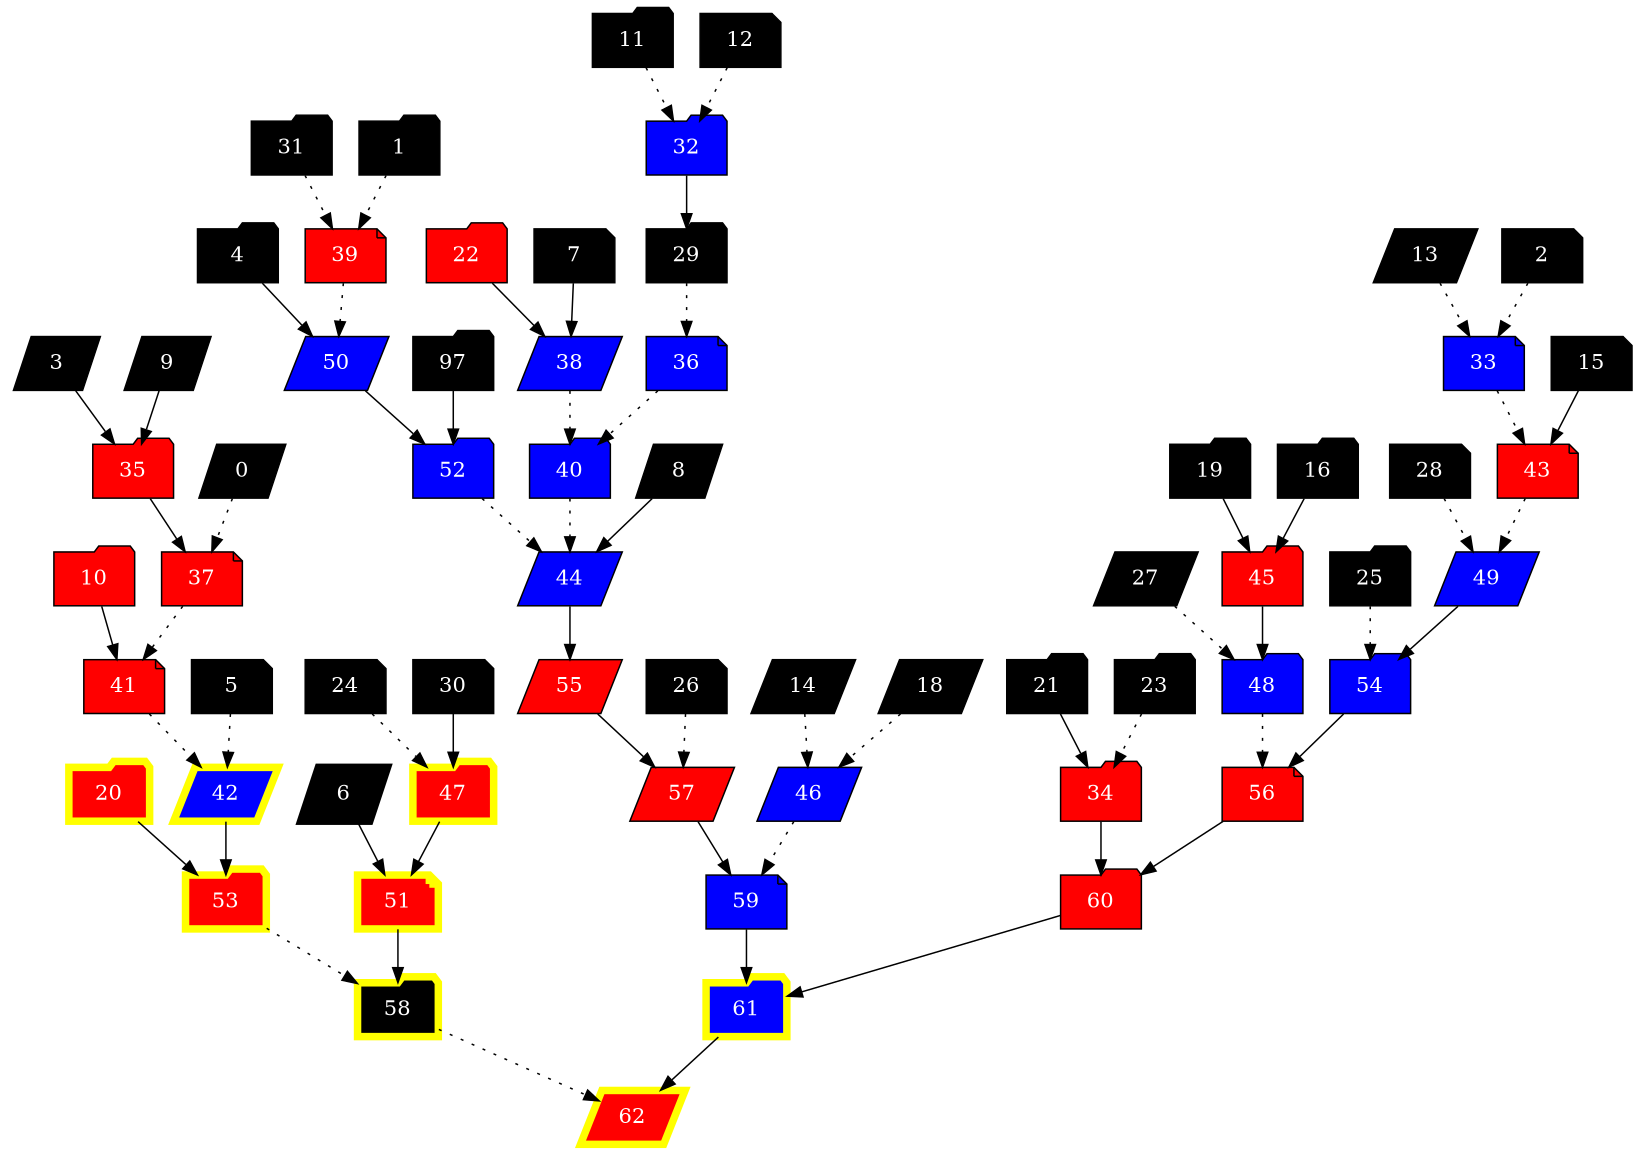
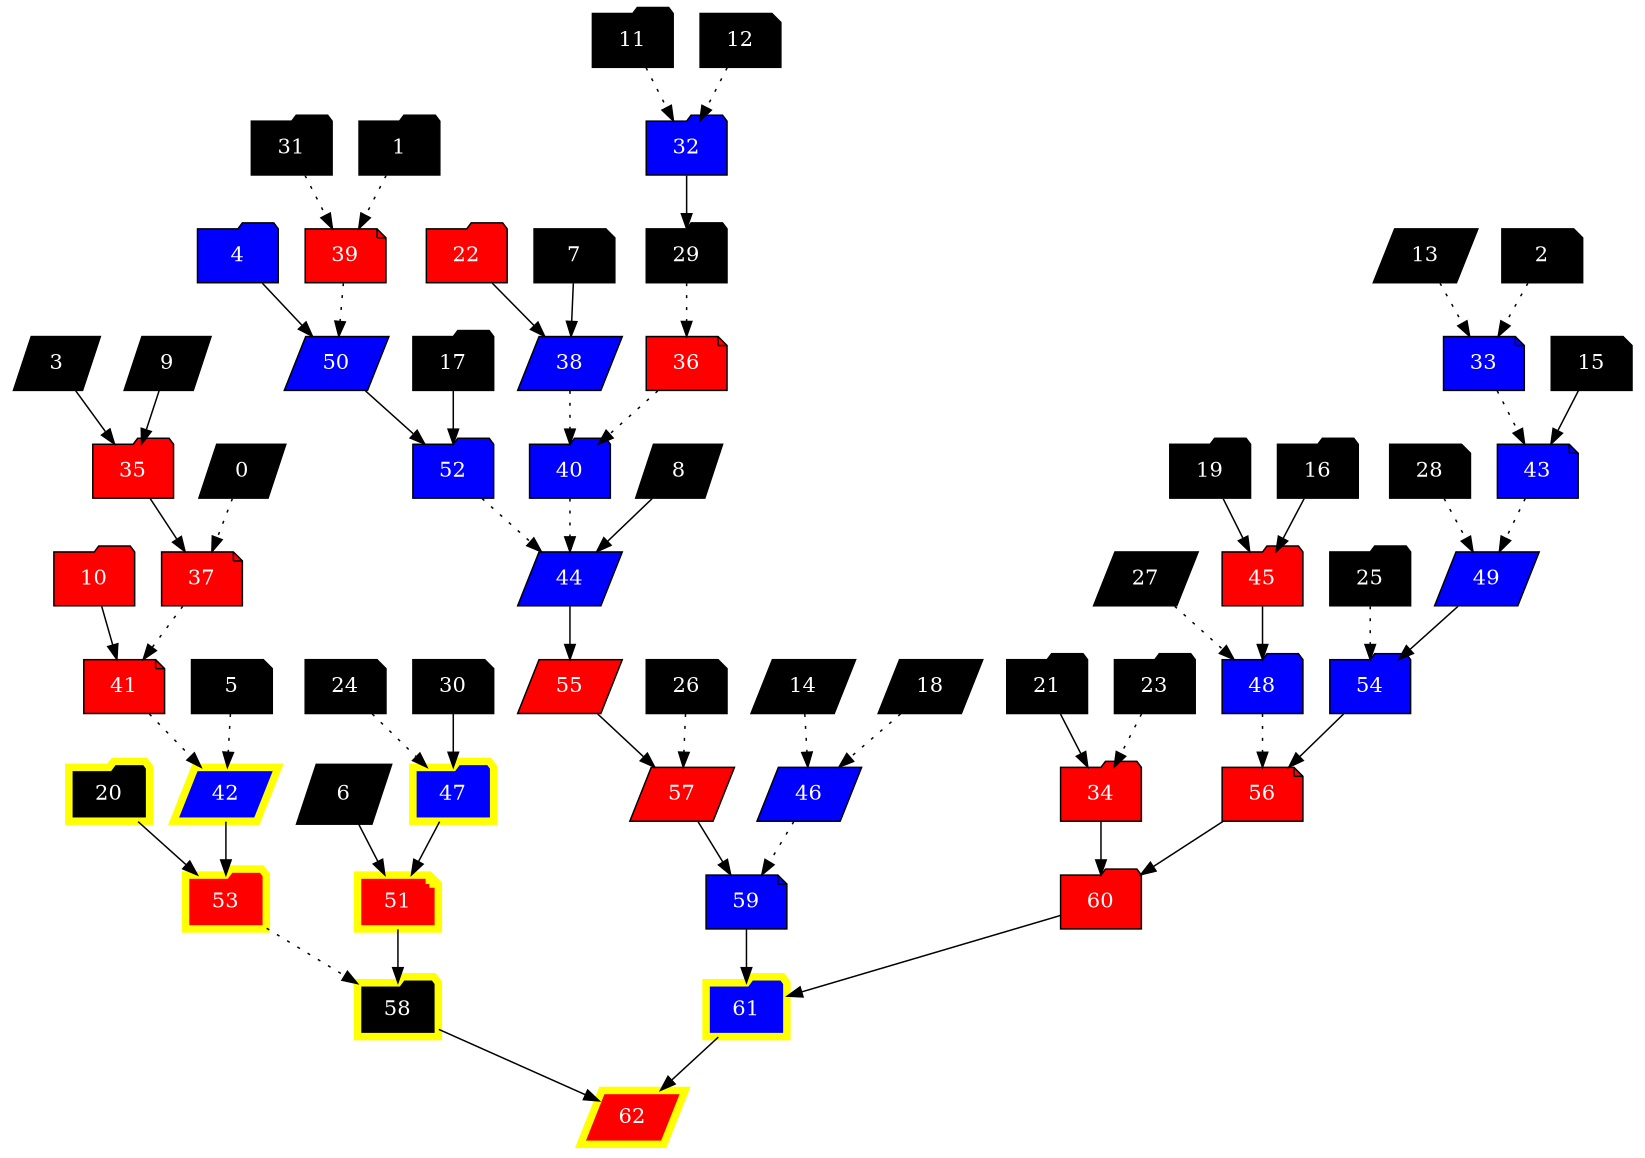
node "4": fillcolor black -> blue
node "97": label "97" -> "17"
node "36": fillcolor blue -> red
node "43": fillcolor red -> blue
node "20": fillcolor red -> black
node "47": fillcolor red -> blue
edge "58" -> "62": style dotted -> solid
